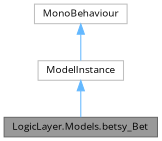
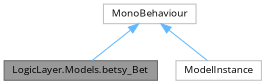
edge "LogicLayer.Models.betsy_Bet" -> "ModelInstance": now "LogicLayer.Models.betsy_Bet" -> "MonoBehaviour"
